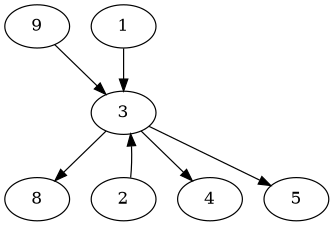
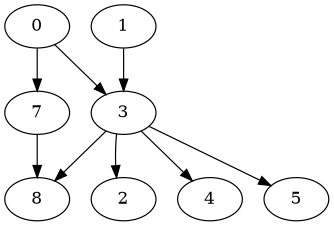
node "9": label "9" -> "0"
node "7": added
edge "2" -> "3": reversed
